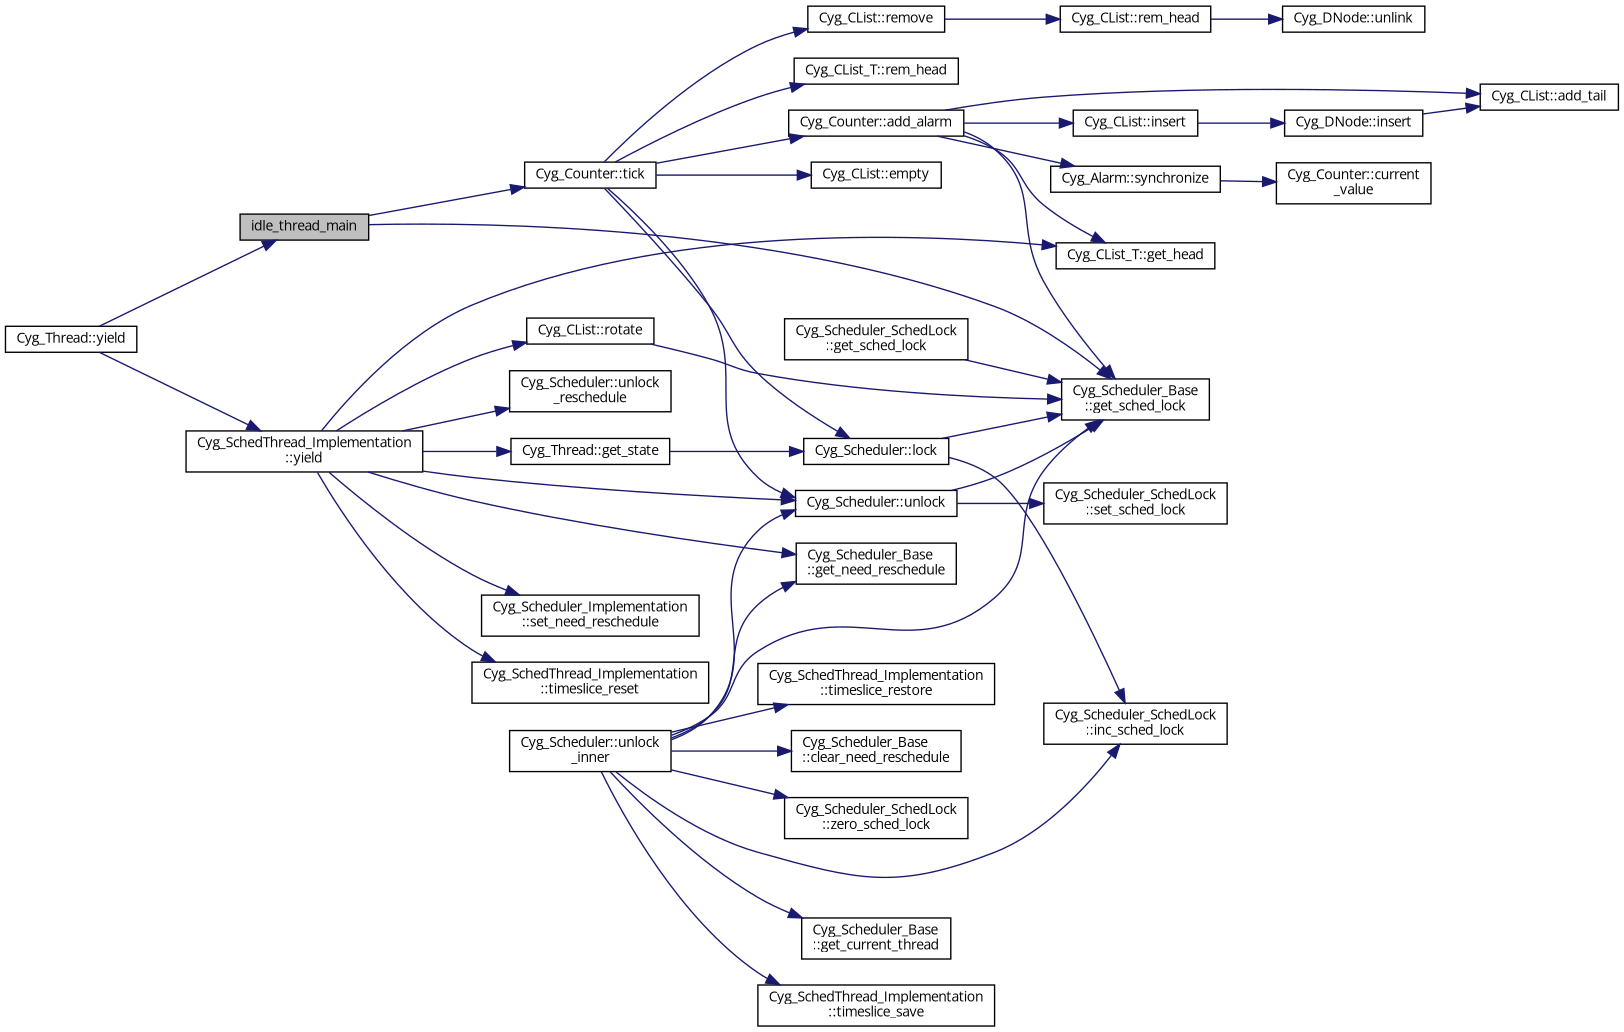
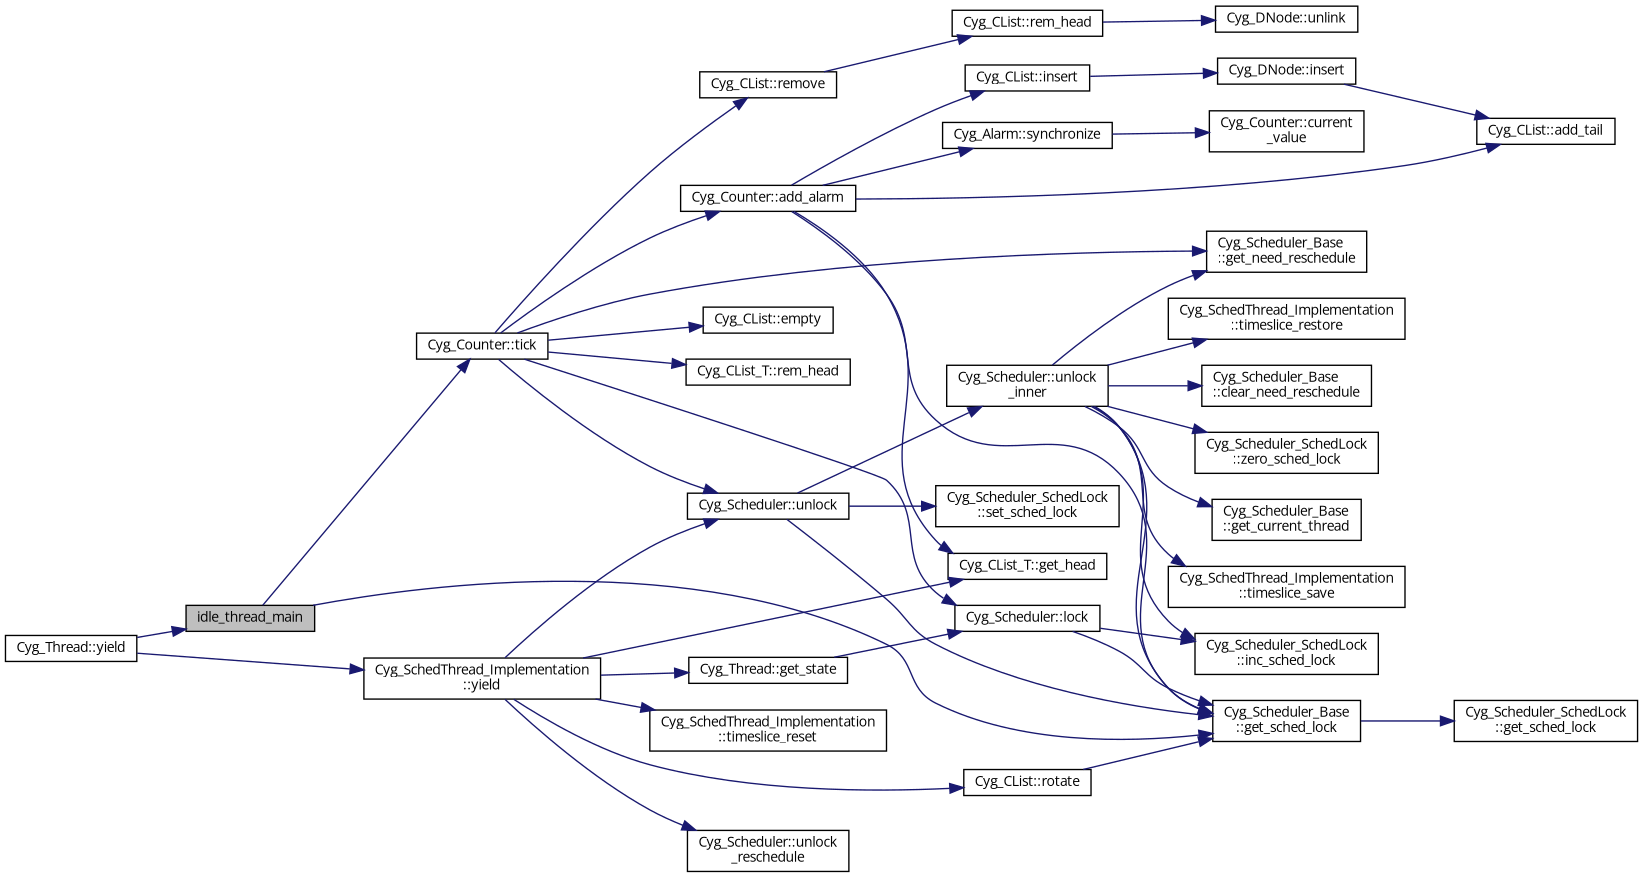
edge "Cyg_Scheduler_SchedLock ::get_sched_lock" -> "Cyg_Scheduler_Base ::get_sched_lock": reversed
edge "Cyg_SchedThread_Implementation ::yield" -> "Cyg_Scheduler_Base ::get_need_reschedule": now "Cyg_Counter::tick" -> "Cyg_Scheduler_Base ::get_need_reschedule"
node "Cyg_Scheduler_Implementation ::set_need_reschedule": removed
edge "Cyg_Scheduler::unlock _inner" -> "Cyg_Scheduler::unlock": reversed
